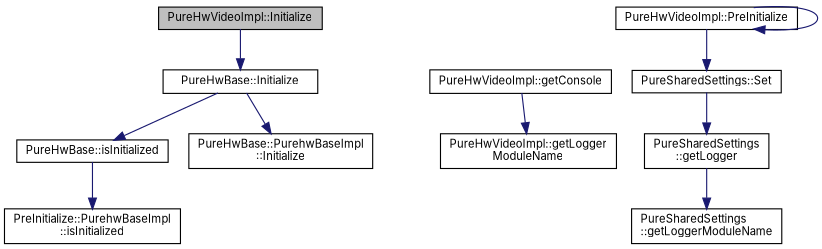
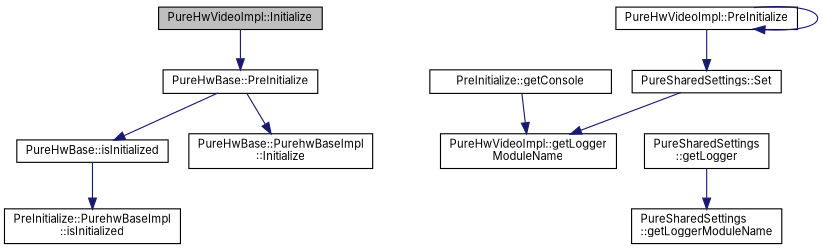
node "PureHwBase::Initialize": label "PureHwBase::Initialize" -> "PureHwBase::PreInitialize"
node "PureHwVideoImpl::getConsole": label "PureHwVideoImpl::getConsole" -> "PreInitialize::getConsole"
edge "PureSharedSettings::Set" -> "PureSharedSettings ::getLogger": now "PureSharedSettings::Set" -> "PureHwVideoImpl::getLogger ModuleName"
